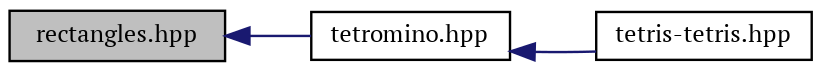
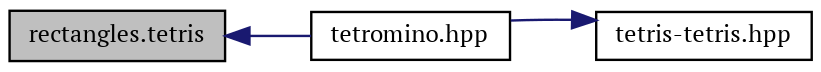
node "rectangles.hpp": label "rectangles.hpp" -> "rectangles.tetris"
edge "tetris-tetris.hpp" -> "tetromino.hpp": reversed
